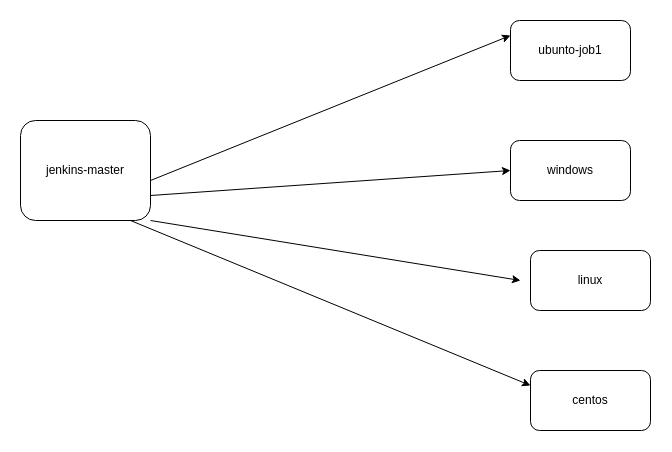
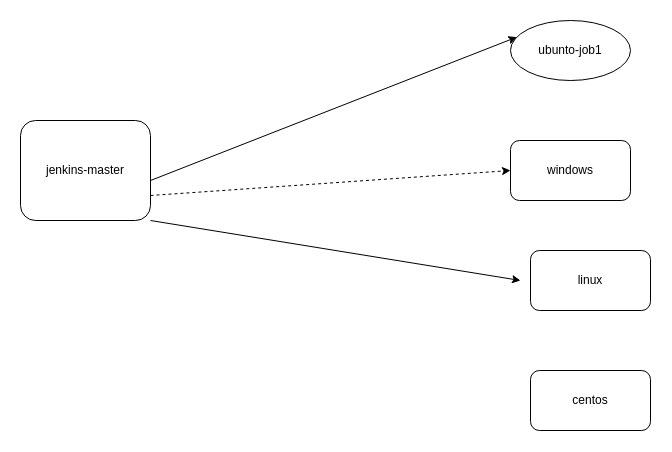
node "ubunto-job1": shape rounded rectangle -> ellipse
edge "jenkins-master" -> "windows": style solid -> dashed
edge "jenkins-master" -> "centos": removed
